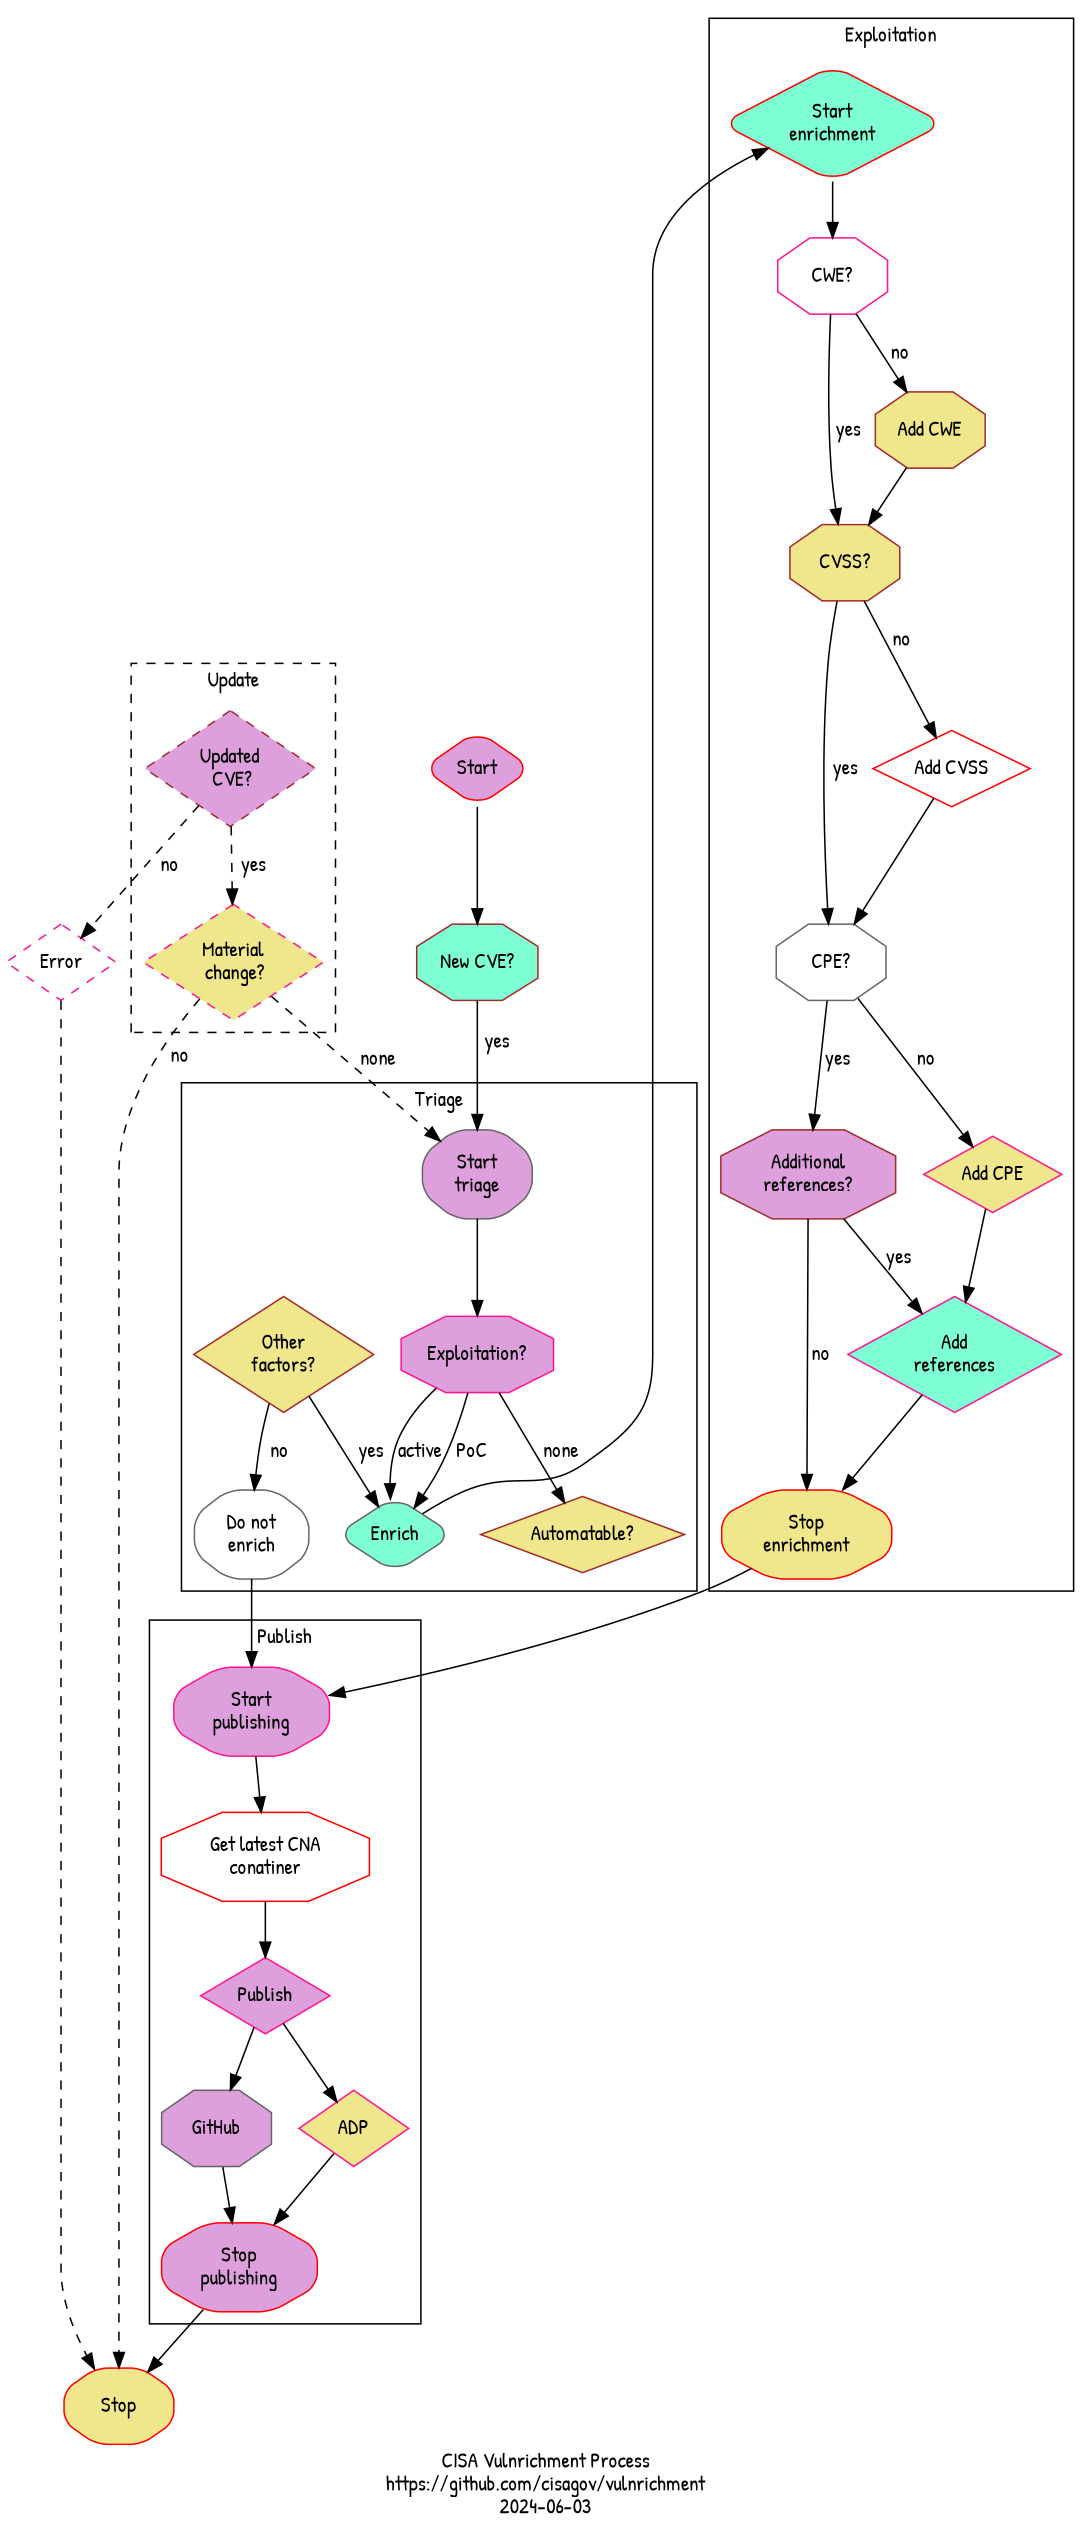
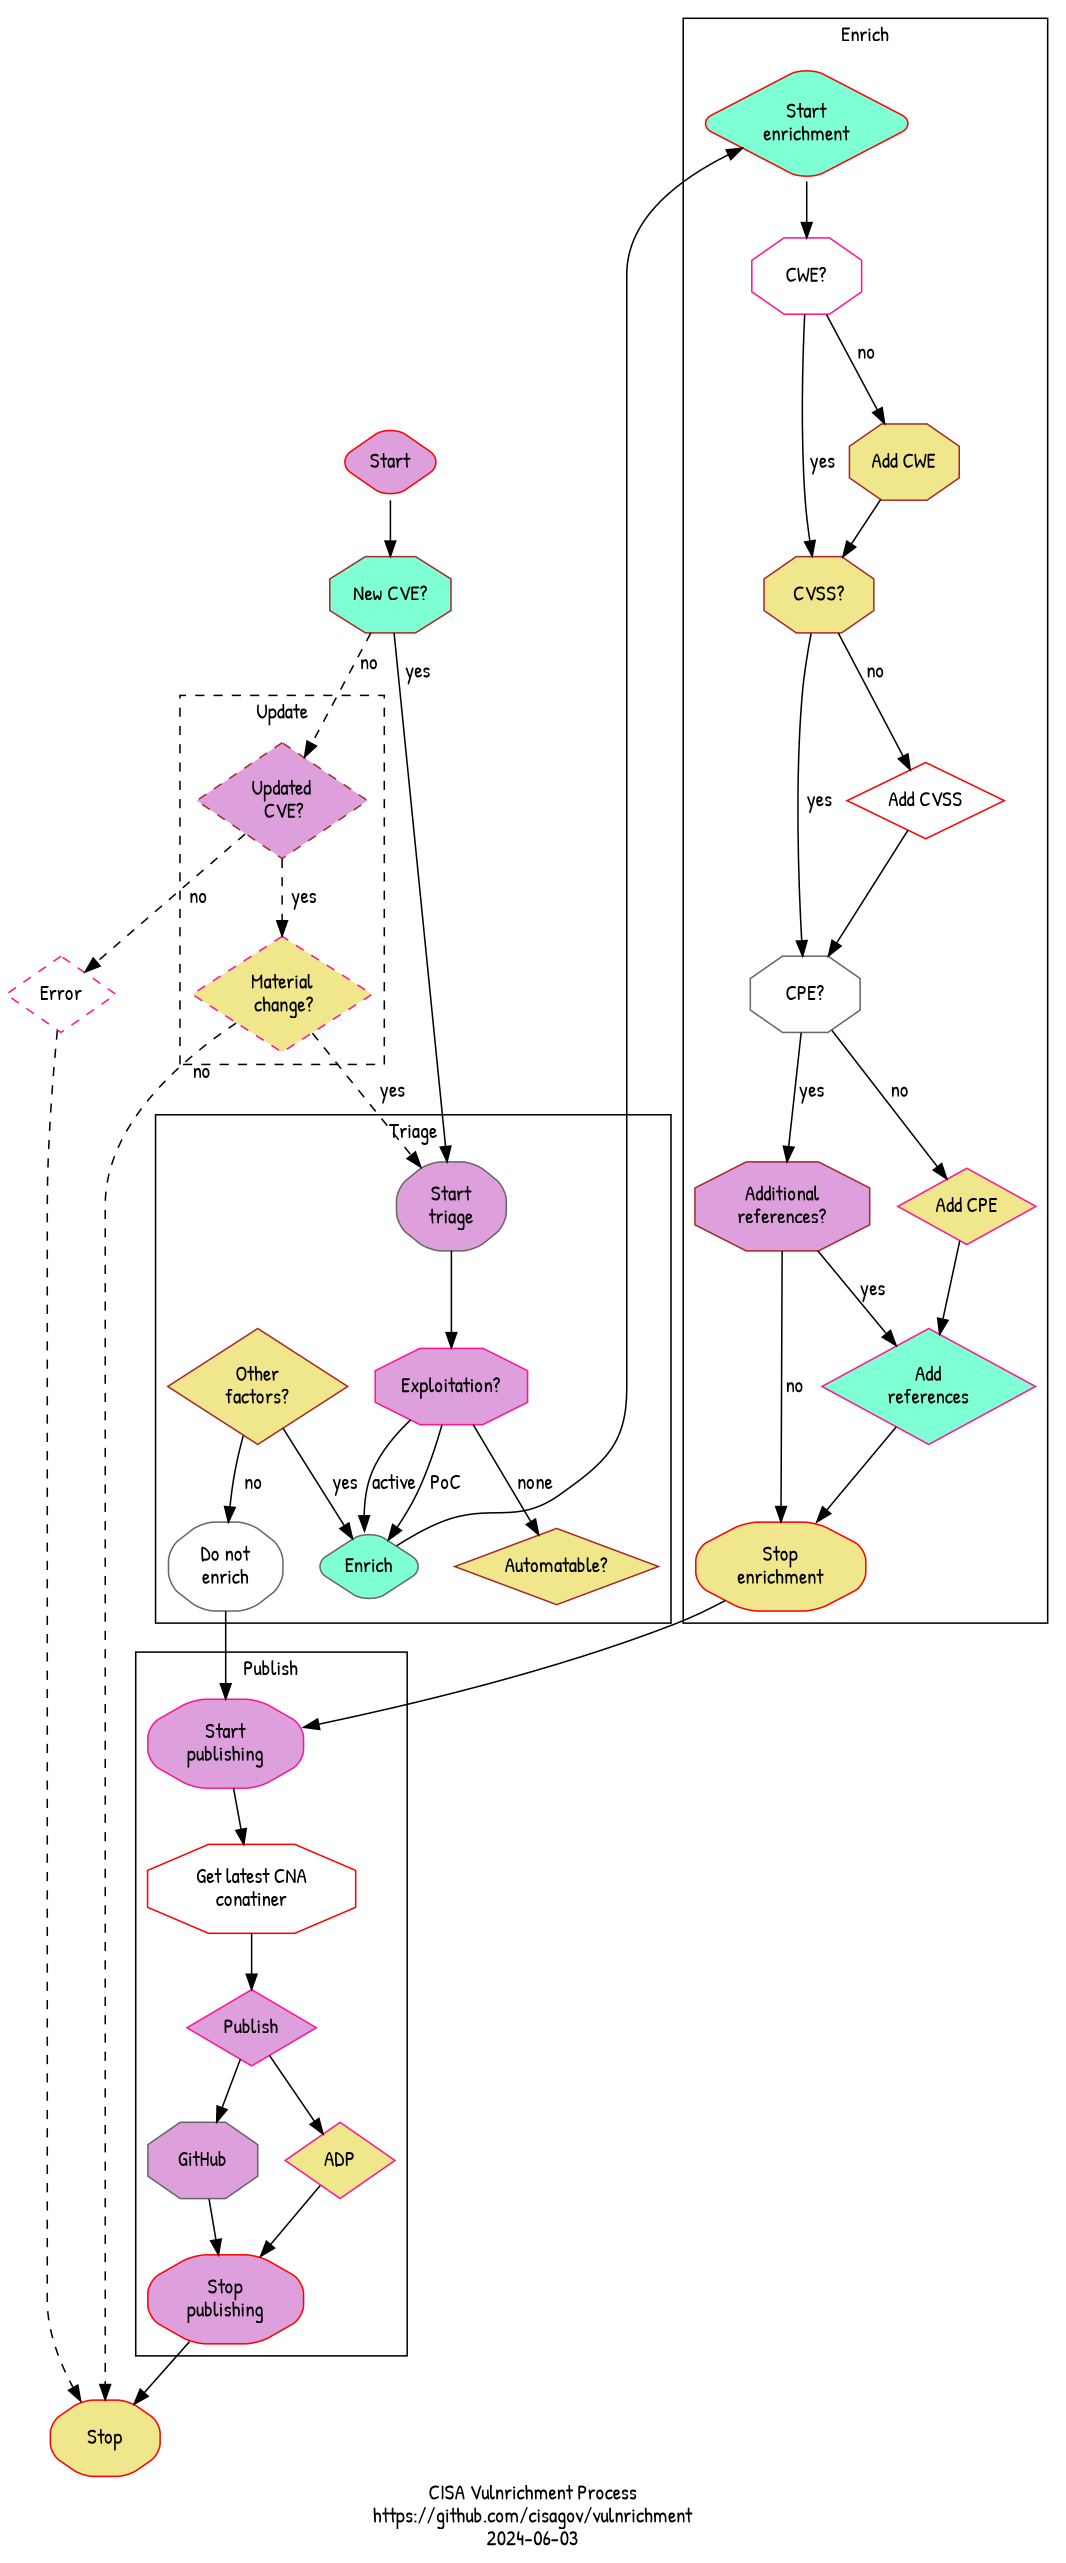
cluster "Exploitation": label "Exploitation" -> "Enrich"
edge "New CVE?" -> "Updated CVE?": added
edge "Material change?" -> "Start triage": label " none" -> "   yes"
